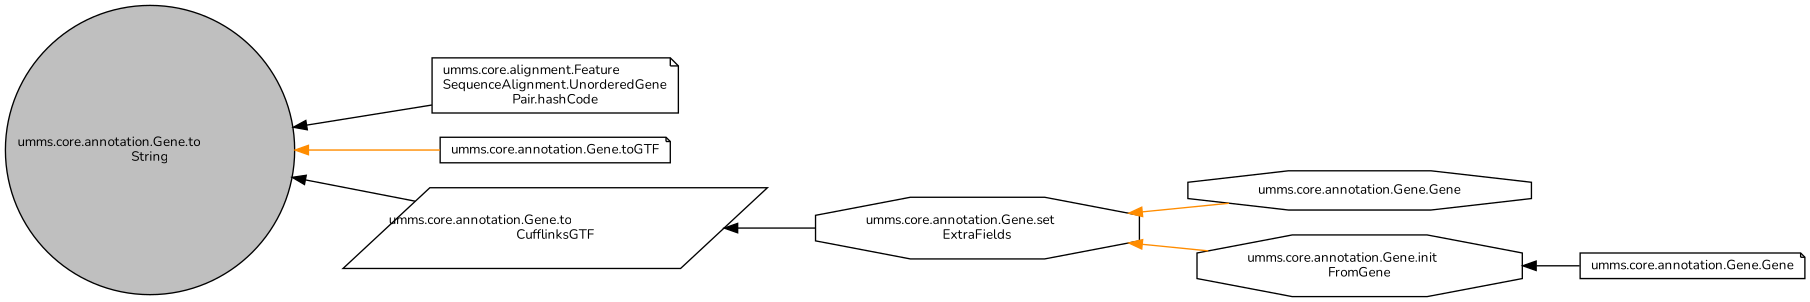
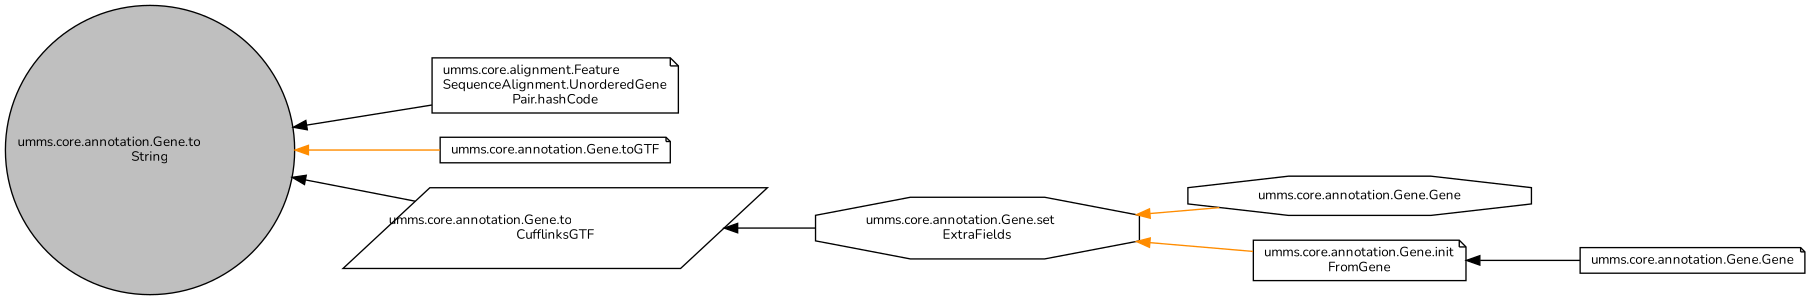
node "umms.core.annotation.Gene.init FromGene": shape octagon -> note
